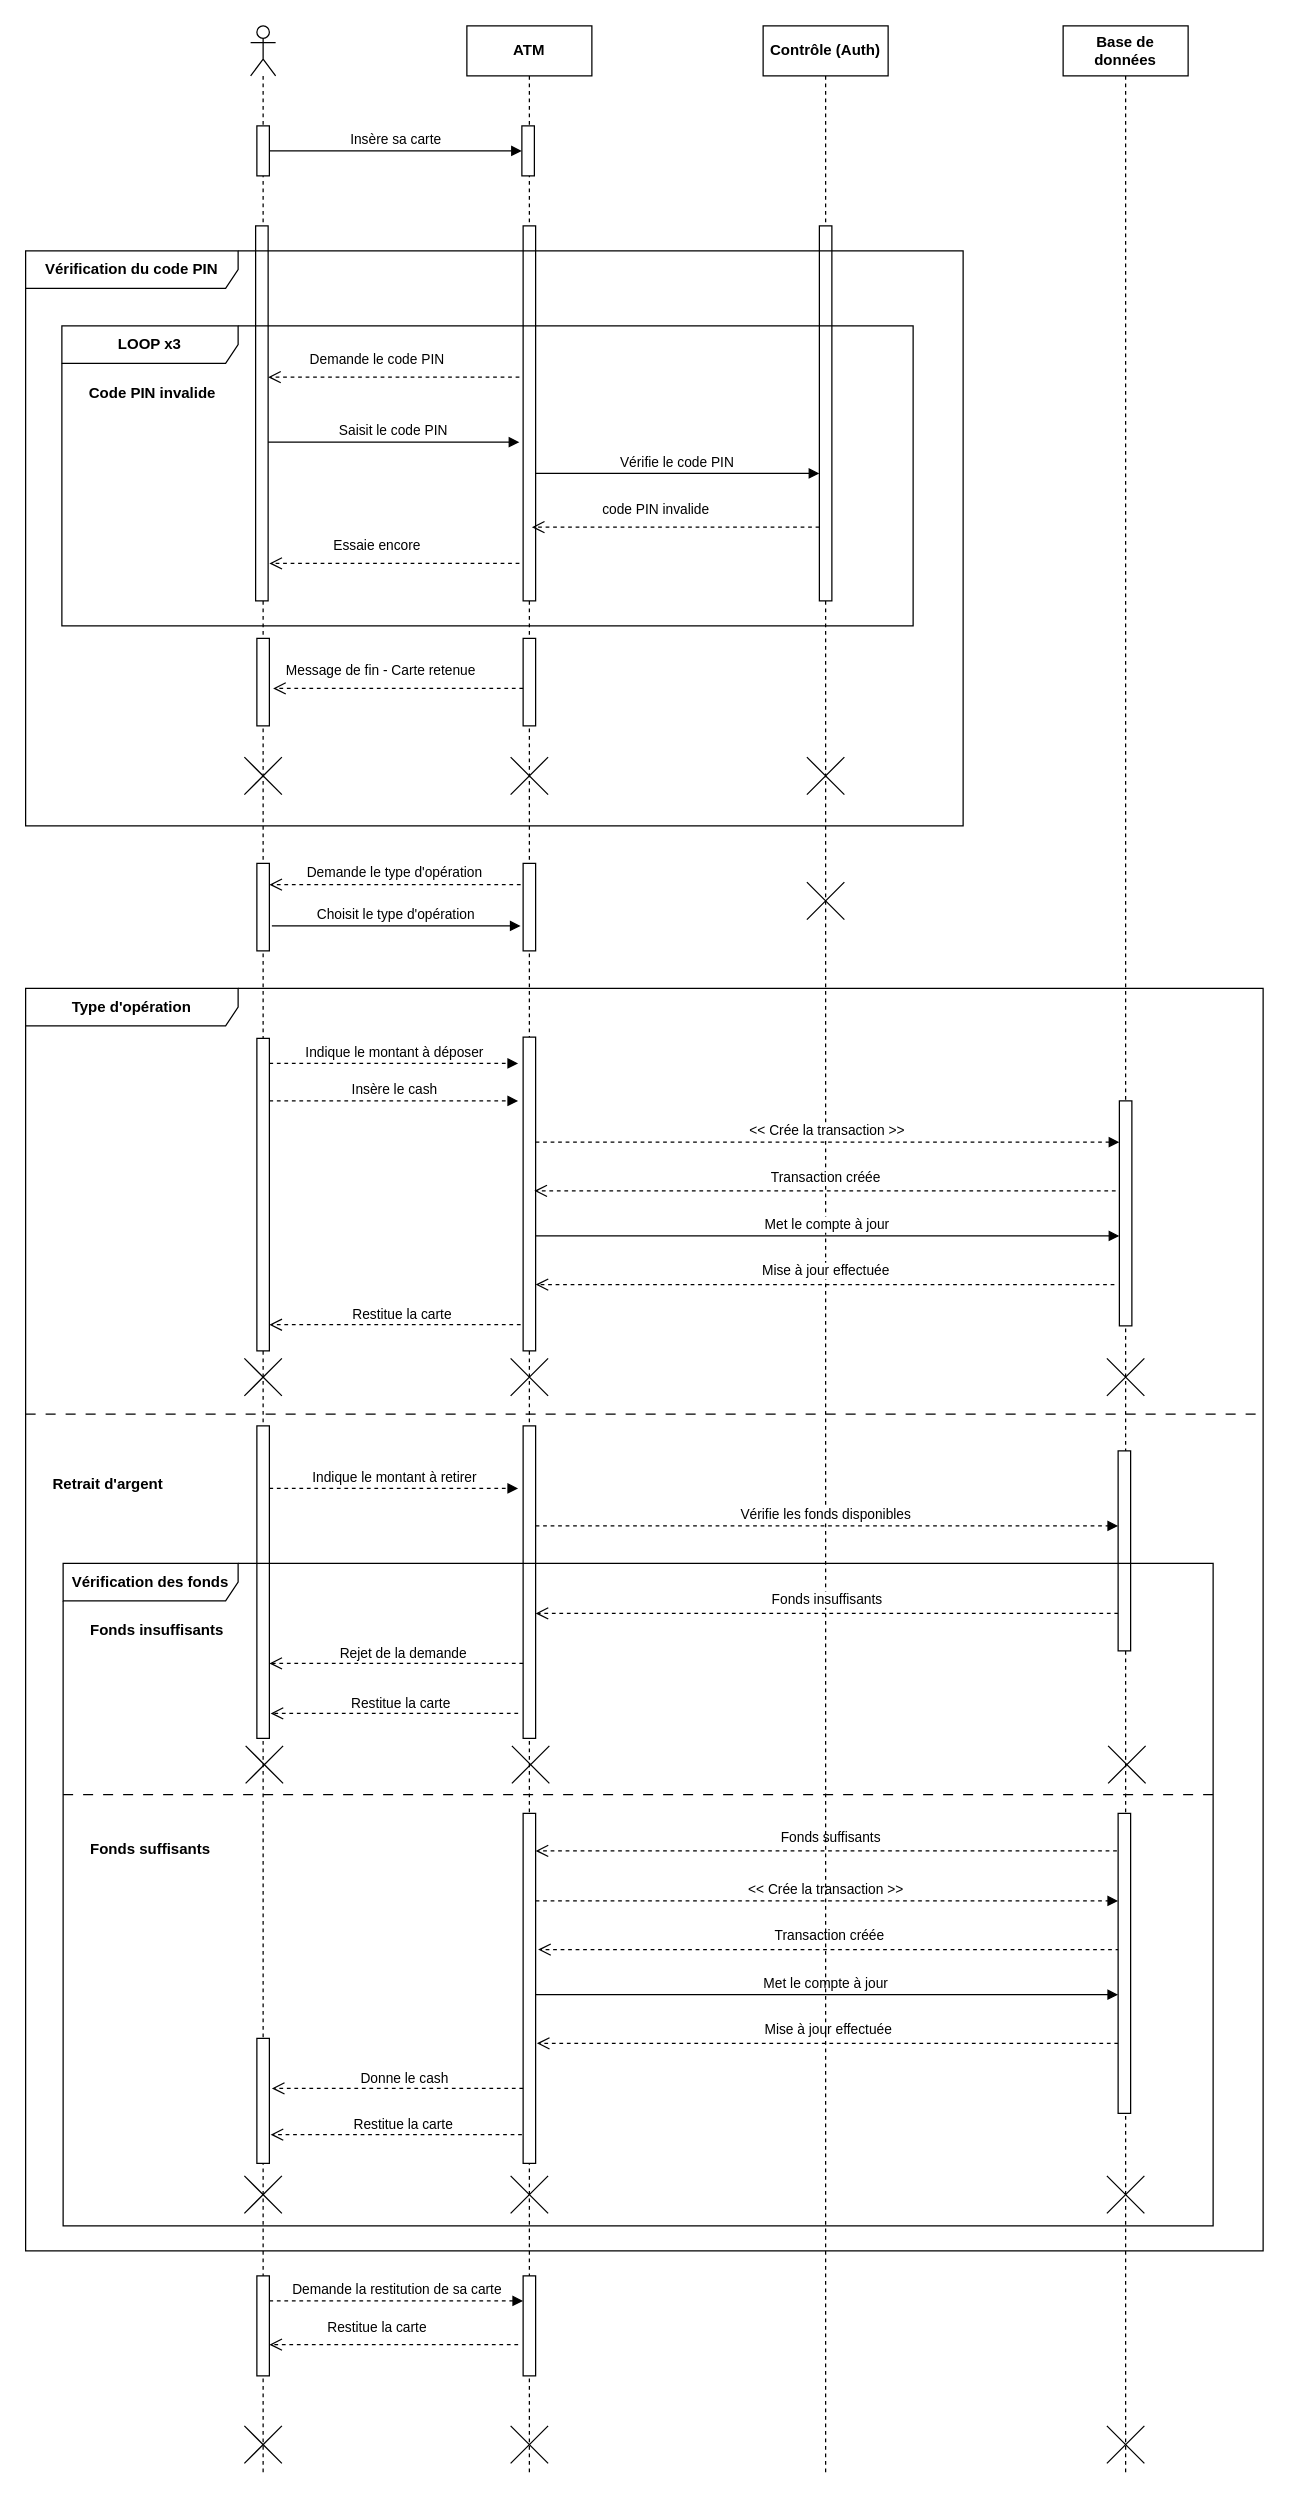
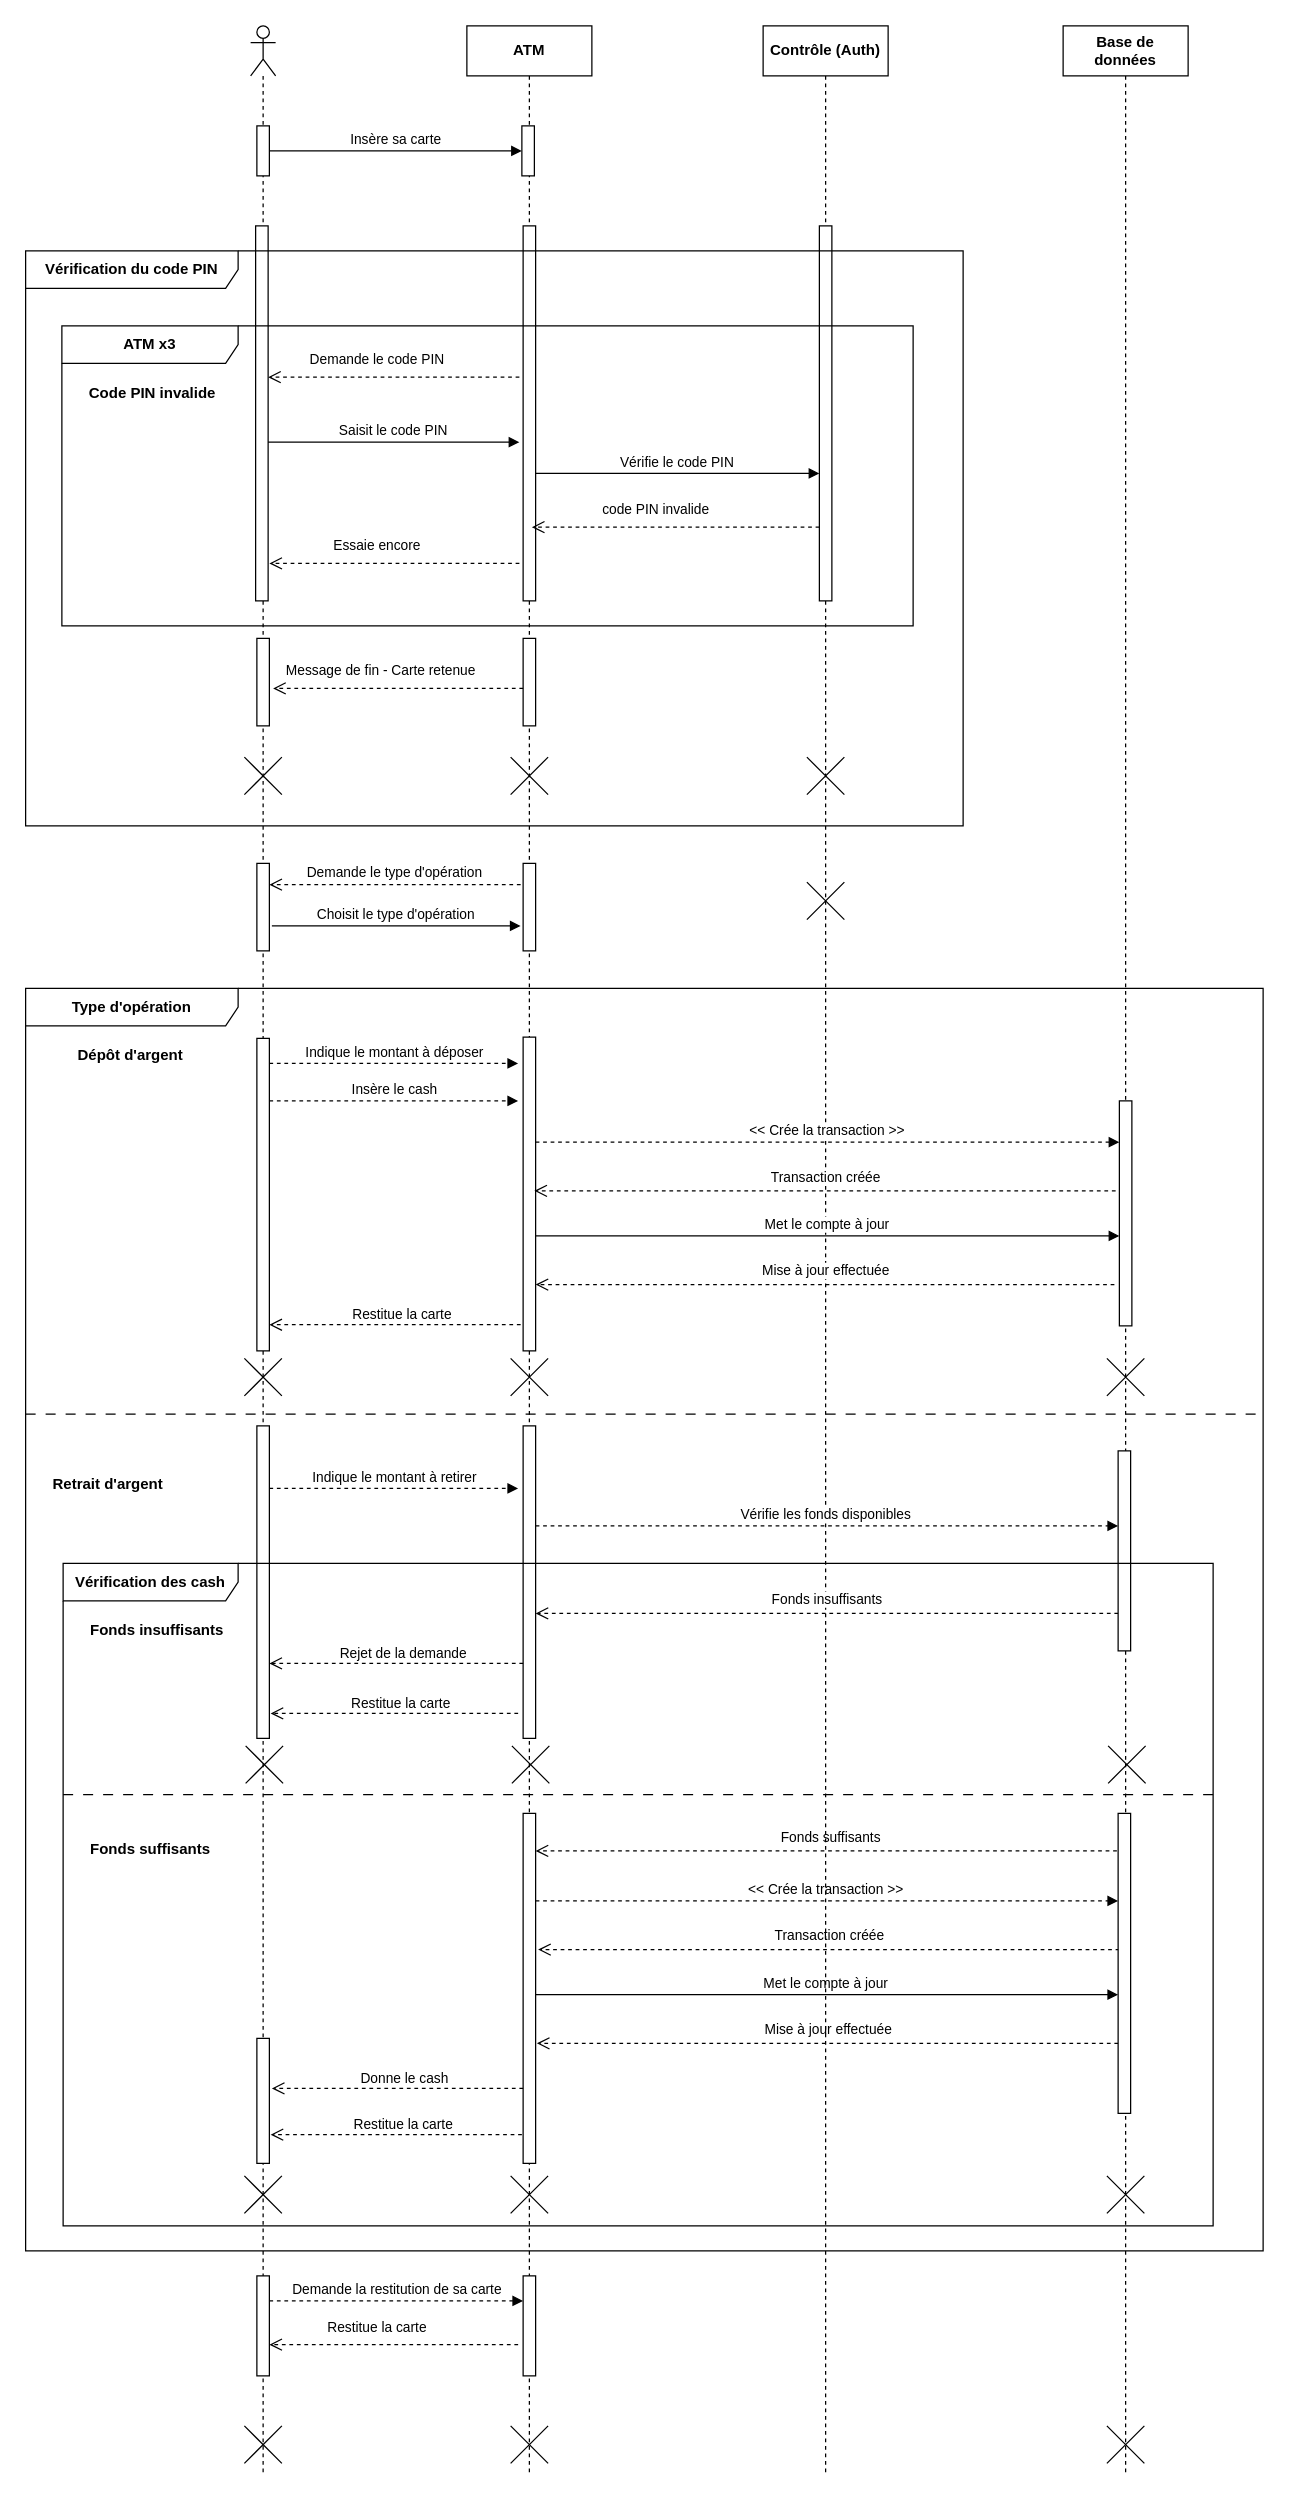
node "LOOP x3": label "LOOP x3" -> "ATM x3"
node "Dépôt d'argent": added
node "Vérification des fonds": label "Vérification des fonds" -> "Vérification des cash"
